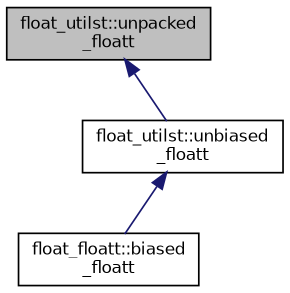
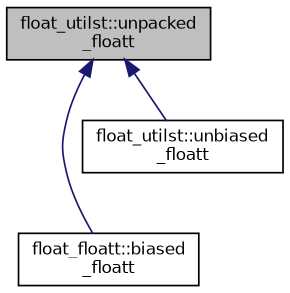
edge "float_floatt::biased _floatt" -> "float_utilst::unbiased _floatt": now "float_floatt::biased _floatt" -> "float_utilst::unpacked _floatt"
